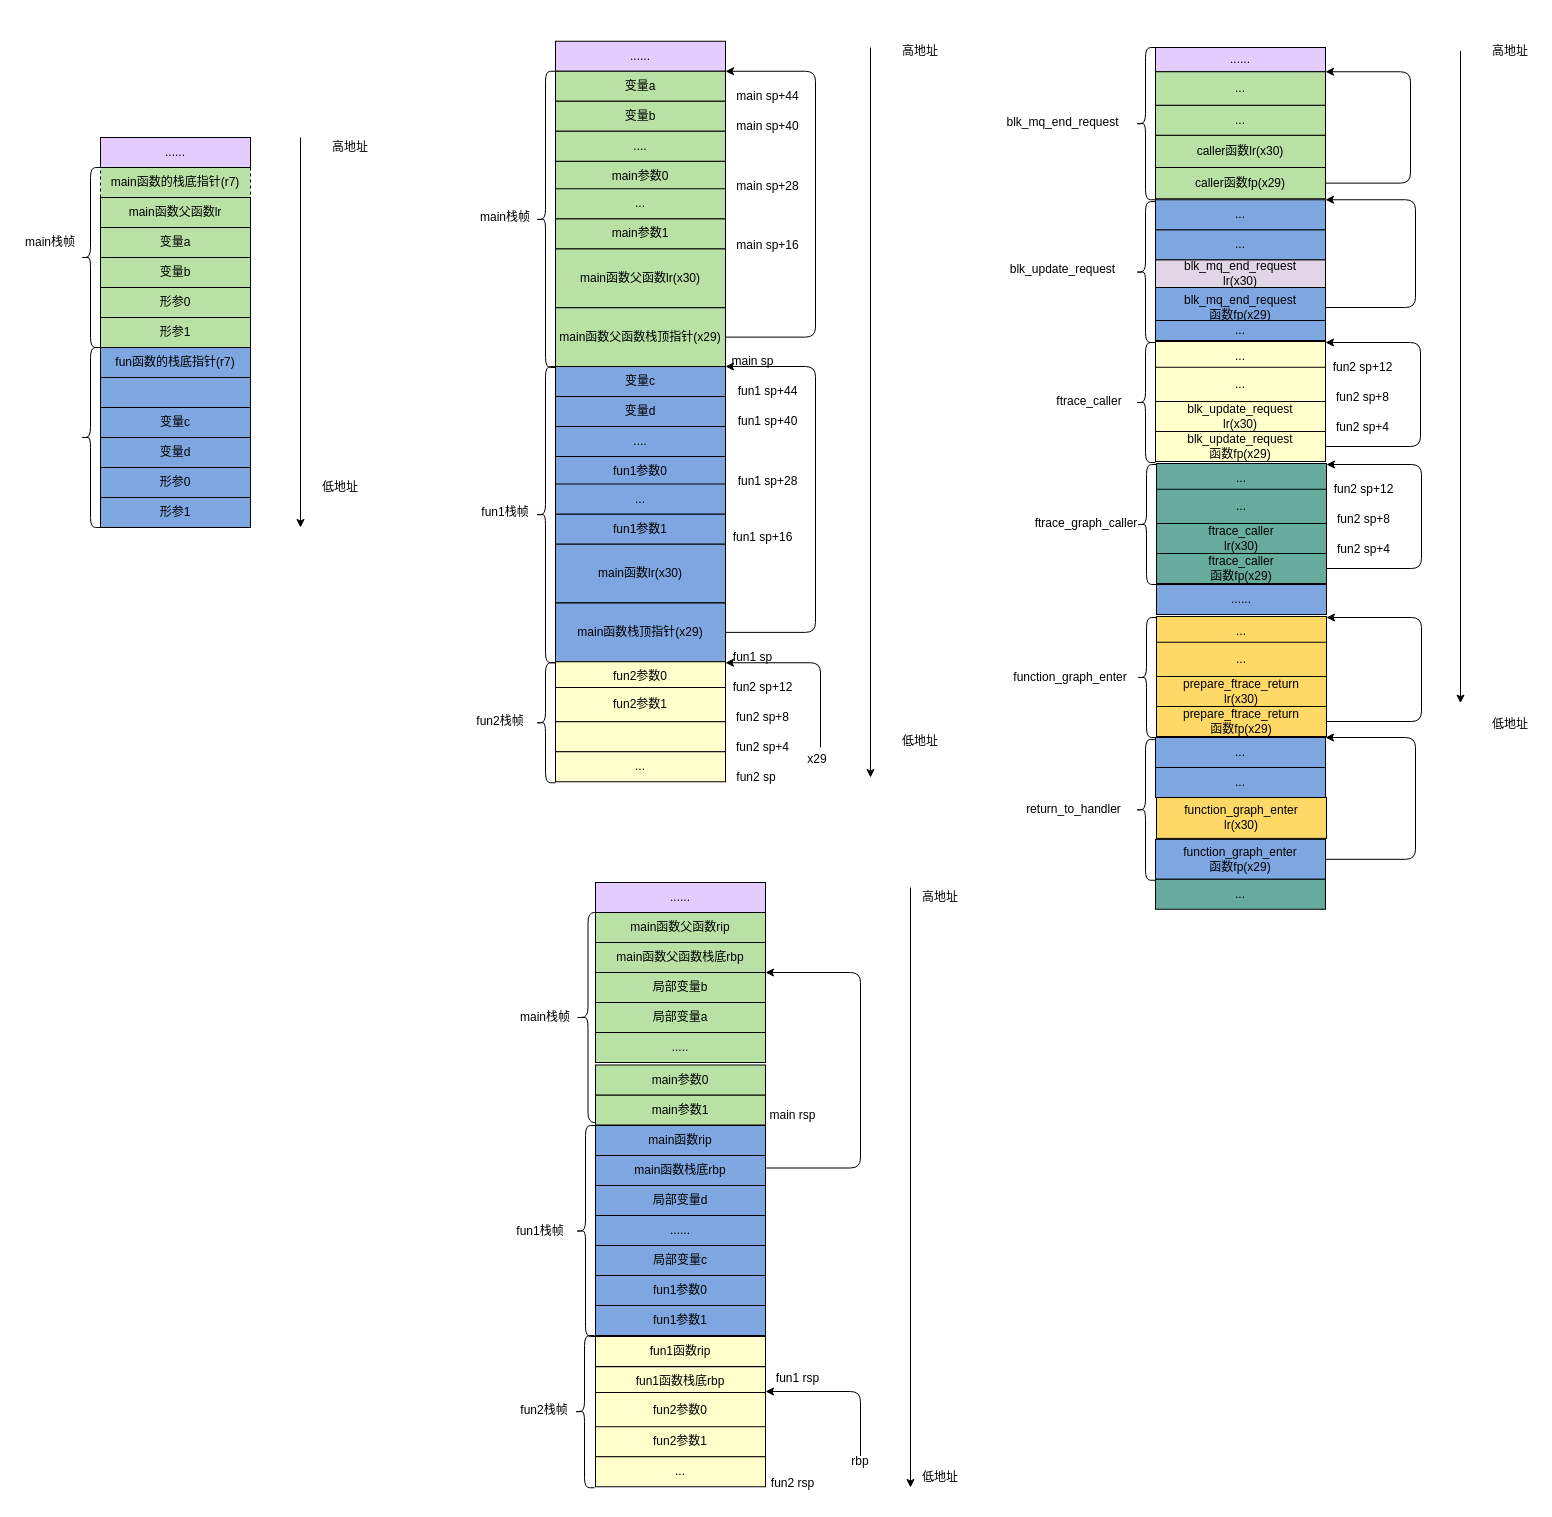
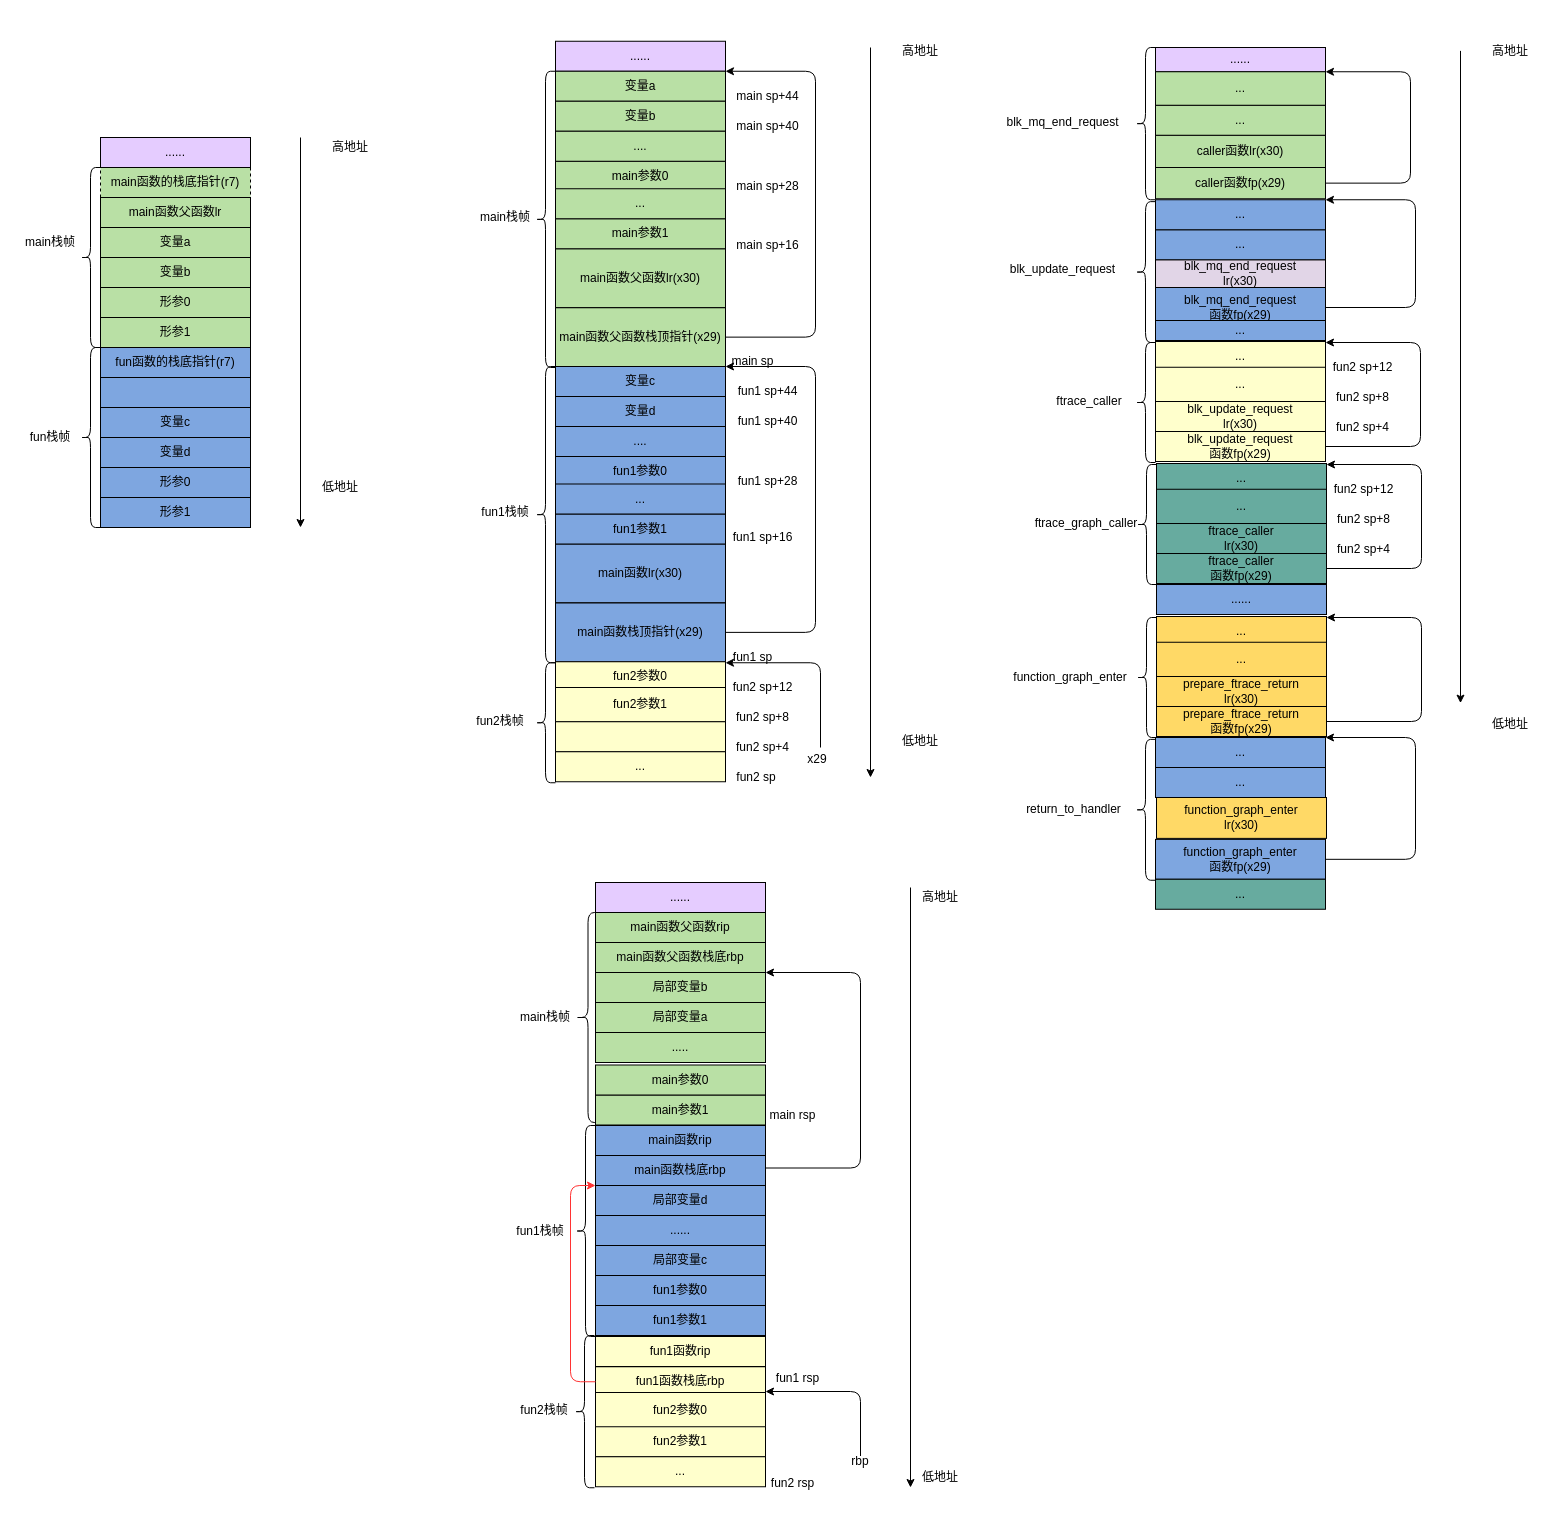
node "fun栈帧": added
edge "fun1函数栈底rbp" -> "局部变量d": added
